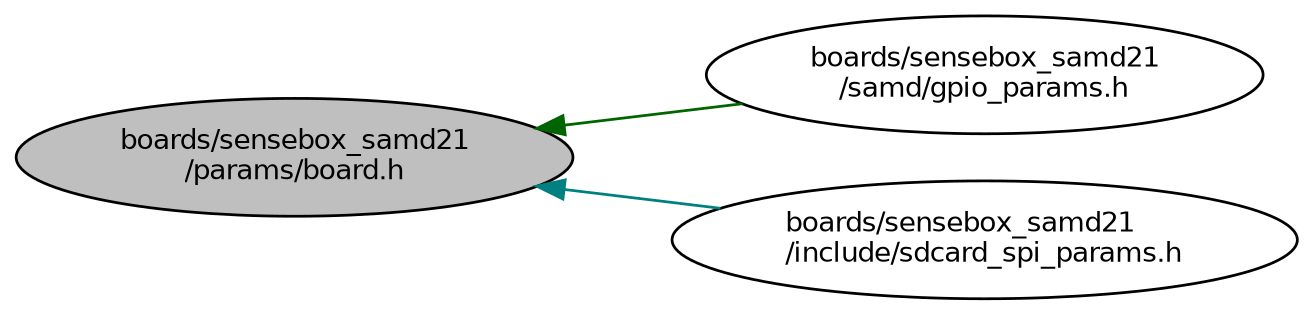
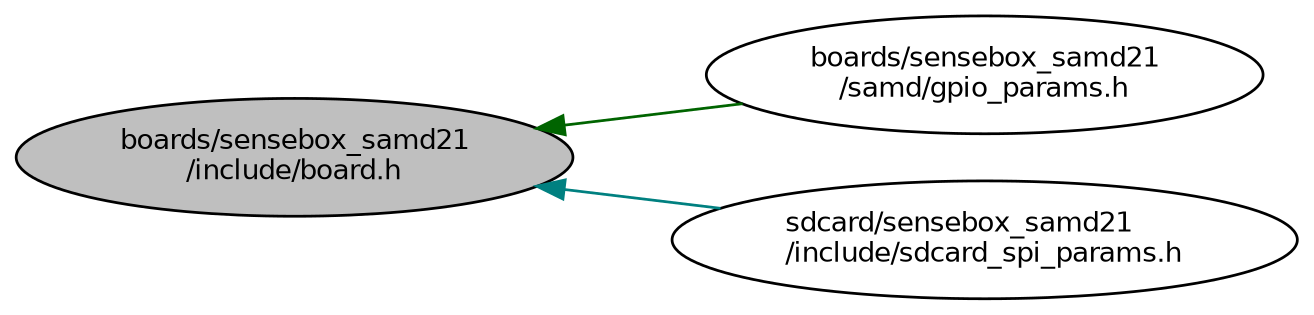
node "boards/sensebox_samd21 /params/board.h": label "boards/sensebox_samd21 /params/board.h" -> "boards/sensebox_samd21 /include/board.h"
node "boards/sensebox_samd21 /include/sdcard_spi_params.h": label "boards/sensebox_samd21 /include/sdcard_spi_params.h" -> "sdcard/sensebox_samd21 /include/sdcard_spi_params.h"
